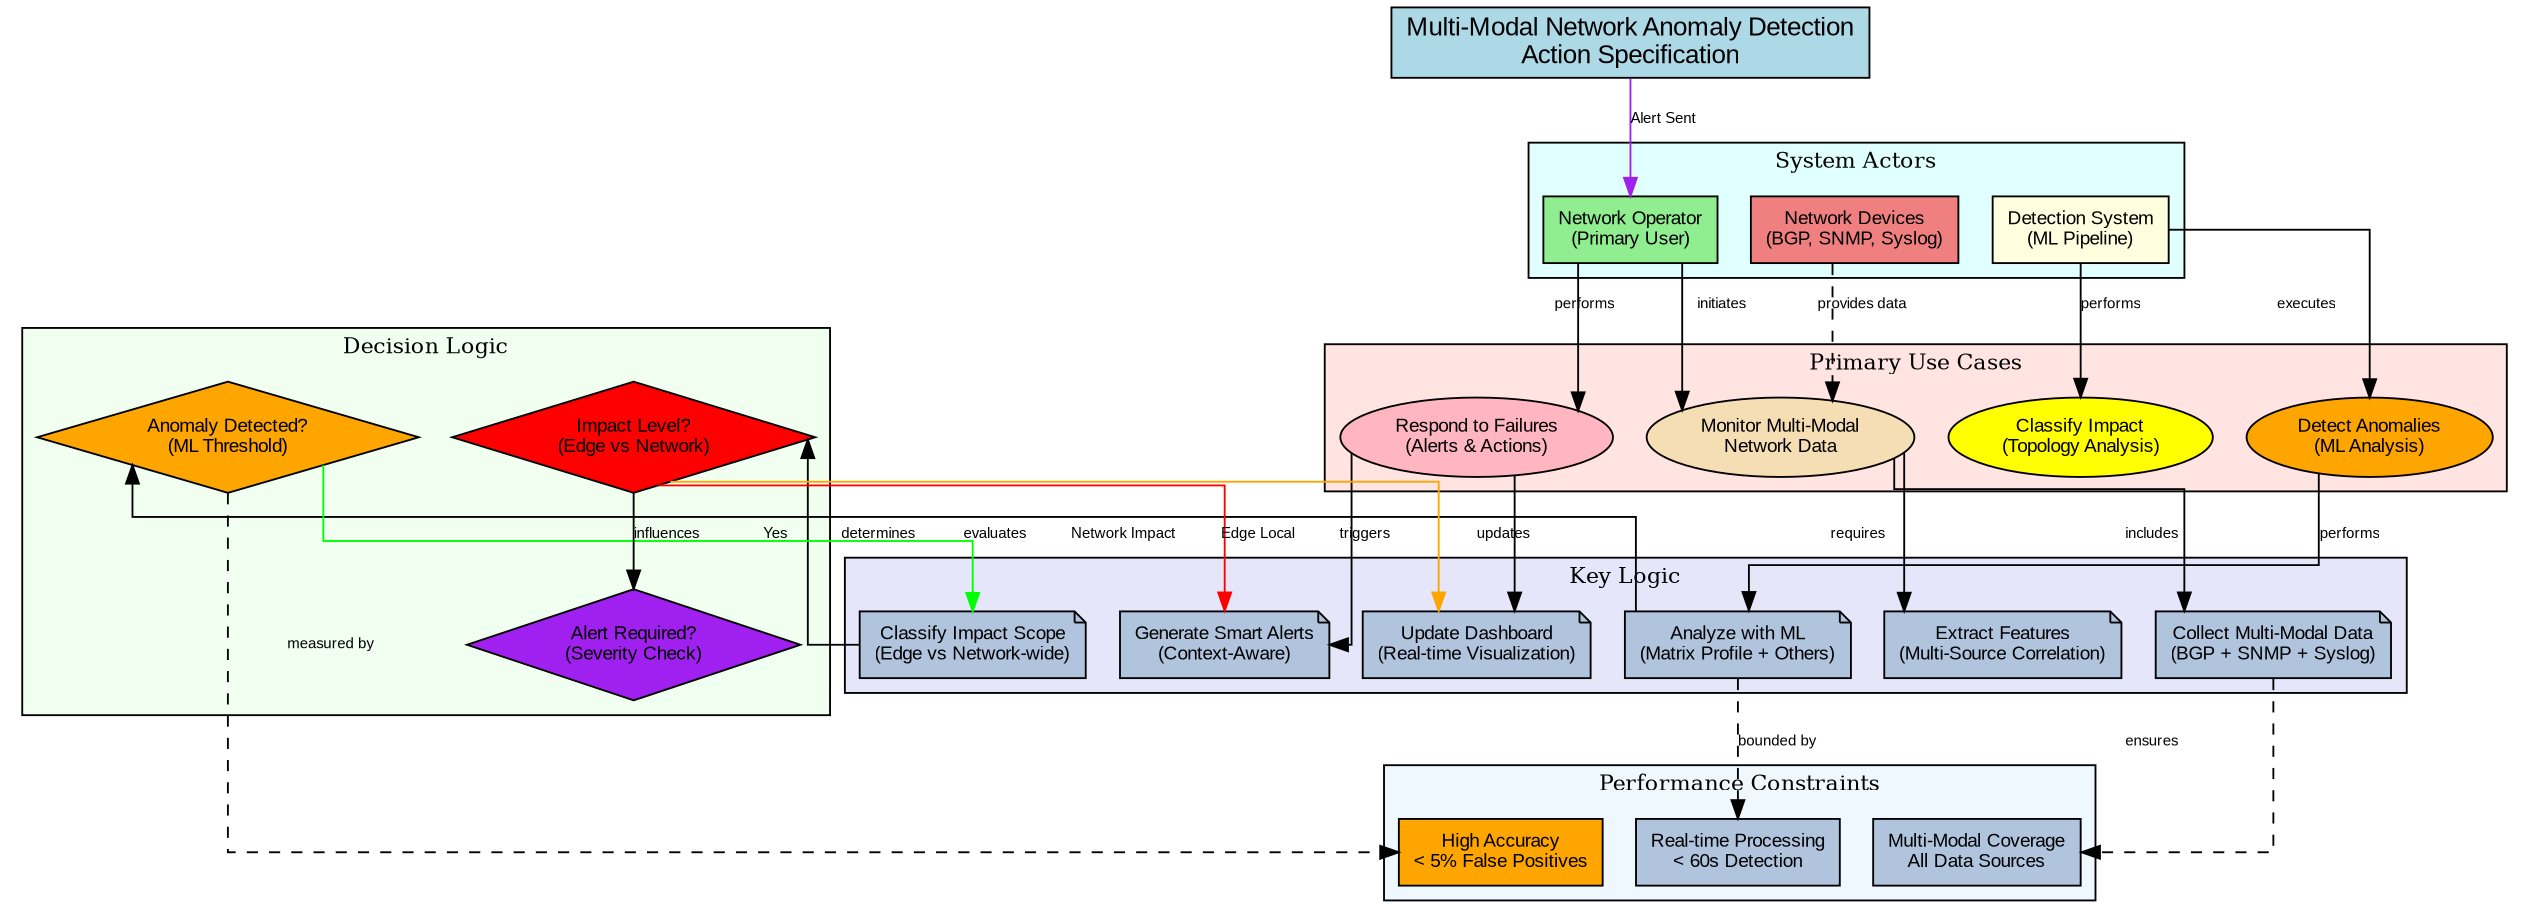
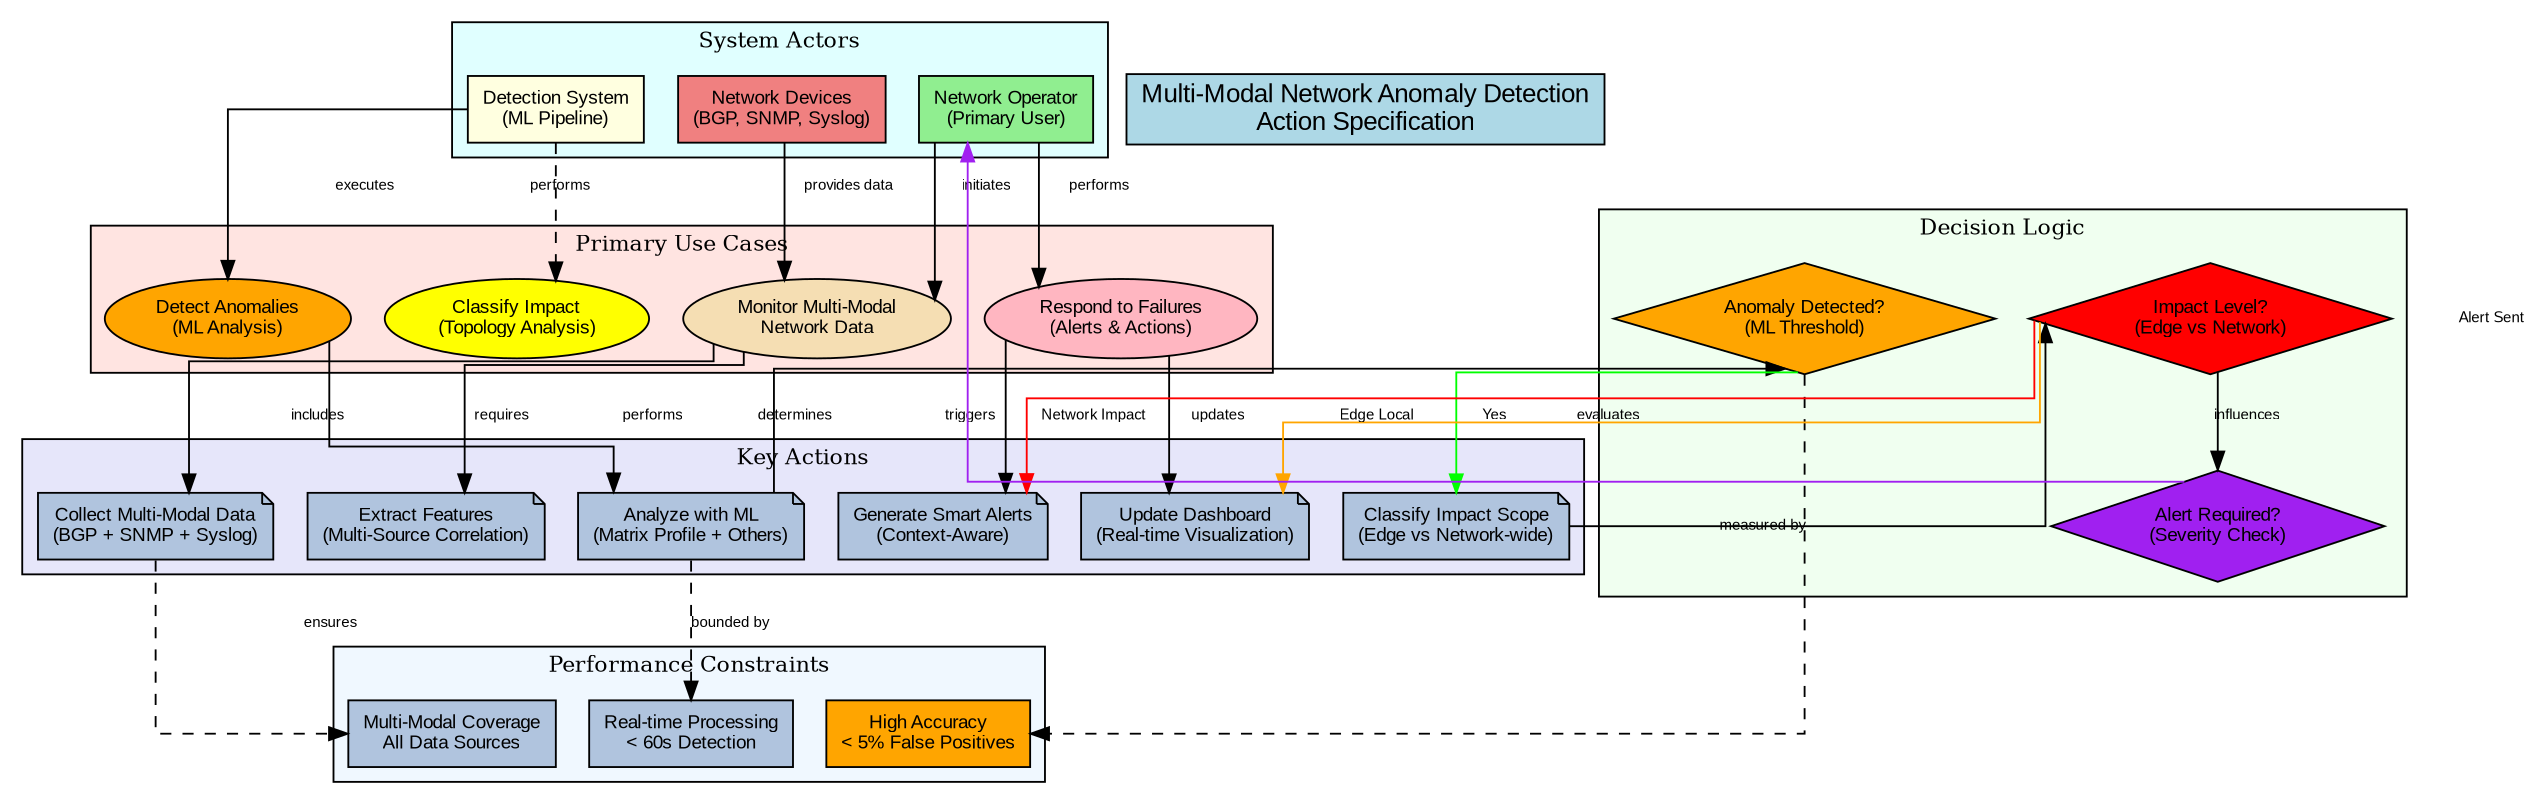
edge "Multi-Modal Network Anomaly Detection Action Specification" -> "Network Operator (Primary User)": now "Alert Required? (Severity Check)" -> "Network Operator (Primary User)"
edge "Detection System (ML Pipeline)" -> "Classify Impact (Topology Analysis)": style solid -> dashed
edge "Network Devices (BGP, SNMP, Syslog)" -> "Monitor Multi-Modal Network Data": style dashed -> solid
cluster "Key Logic": label "Key Logic" -> "Key Actions"
